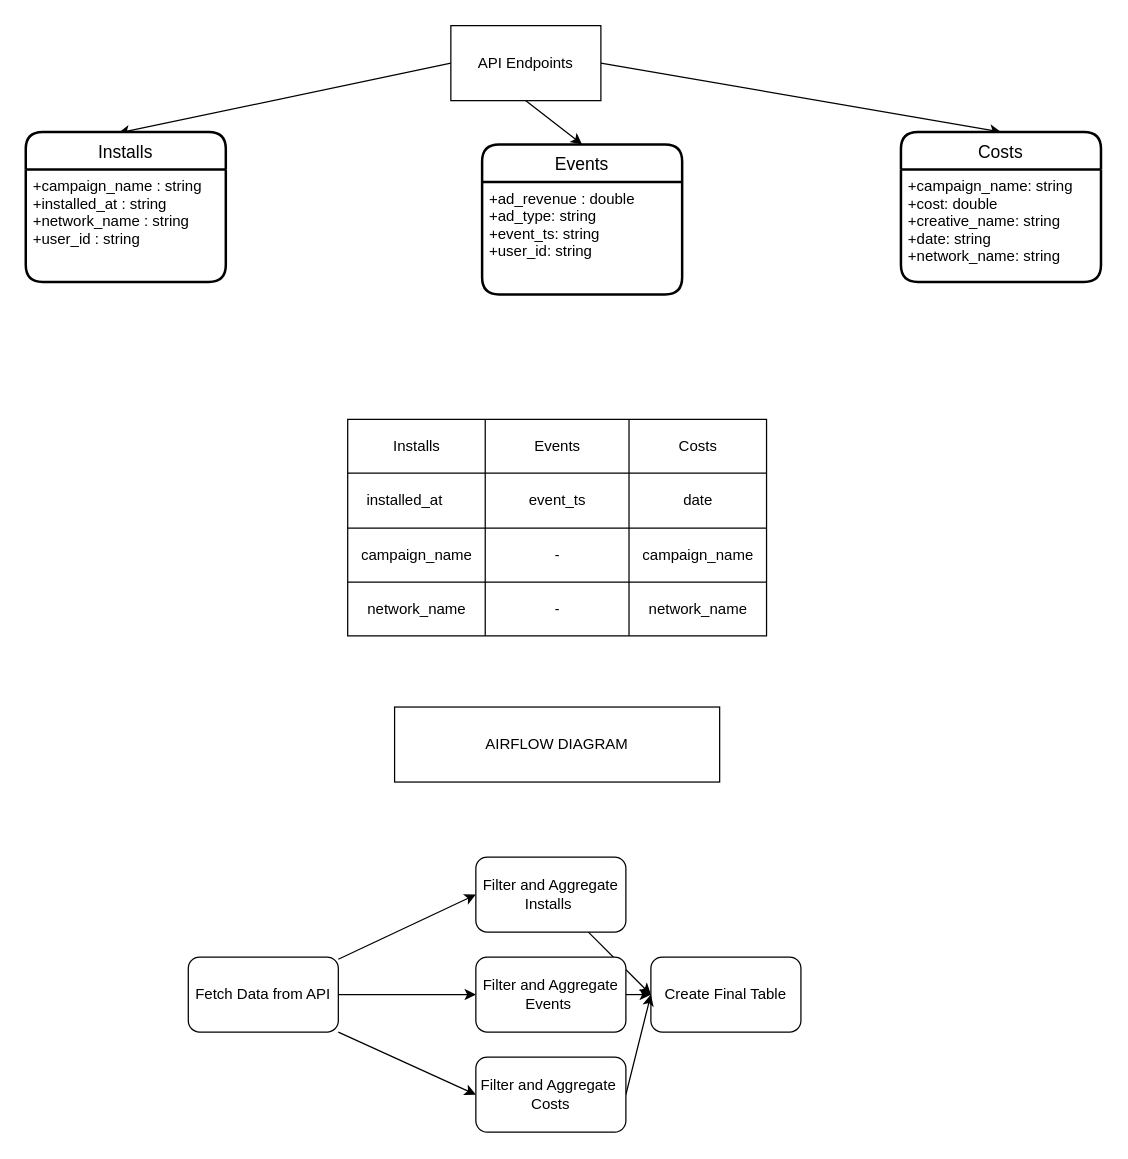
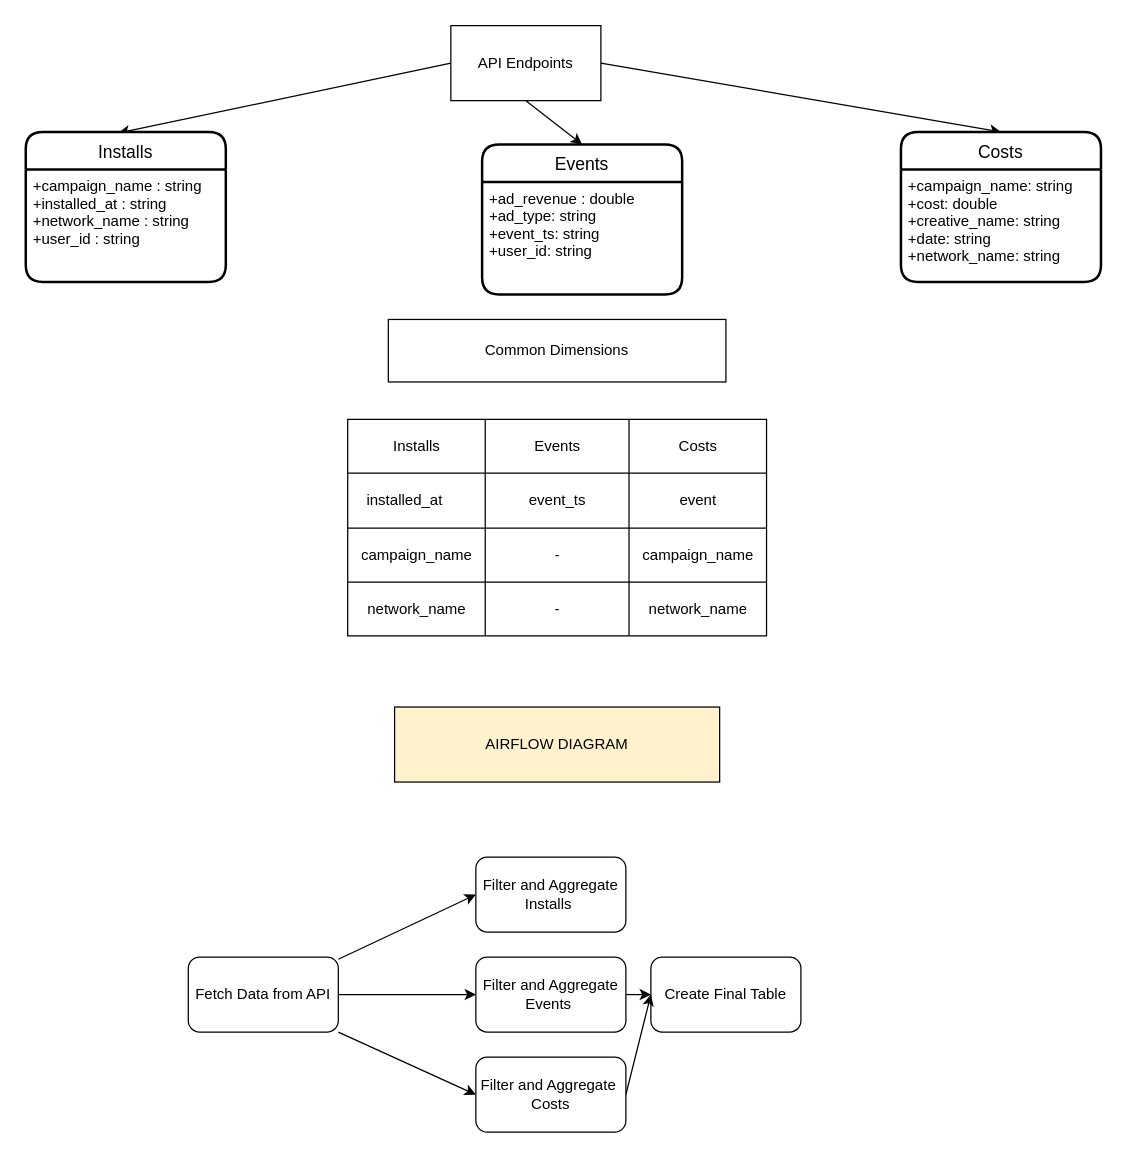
node "Common Dimensions": added
node "date": label "date" -> "event"
node "AIRFLOW DIAGRAM": fillcolor #ffffff -> #fff2cc
edge "Filter and Aggregate Installs" -> "Create Final Table": removed
